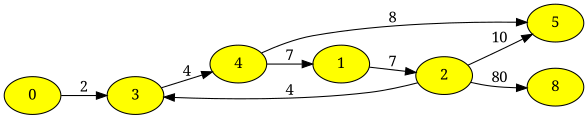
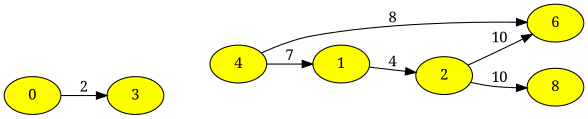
node "5": label "5" -> "6"
edge "1" -> "2": label "7" -> "4"
edge "2" -> "8": label "80" -> "10"
edge "3" -> "4": removed, label "4"
edge "2" -> "3": removed, label "4"
